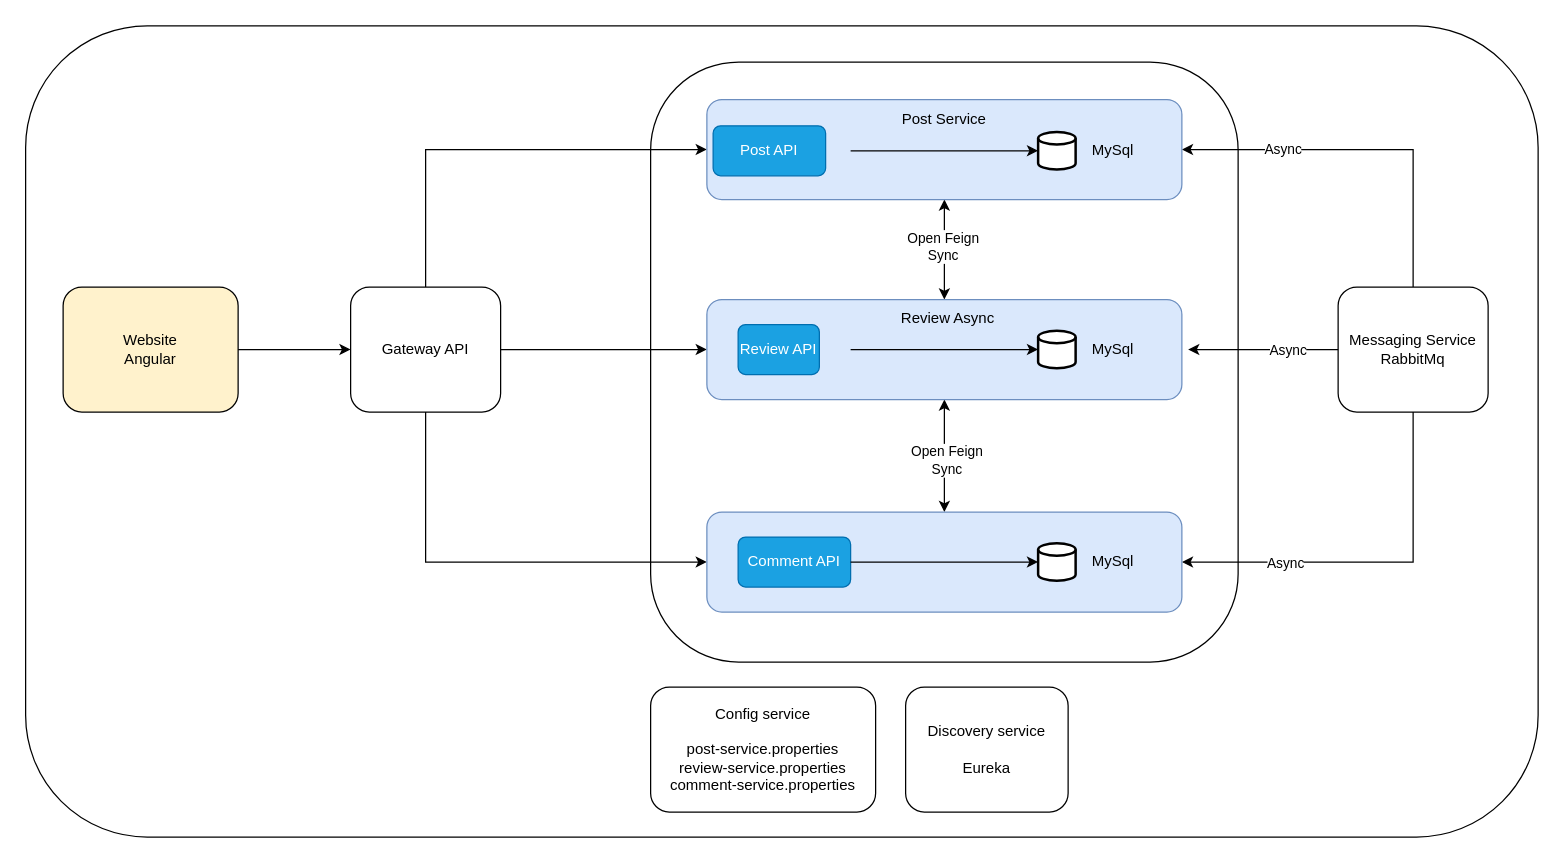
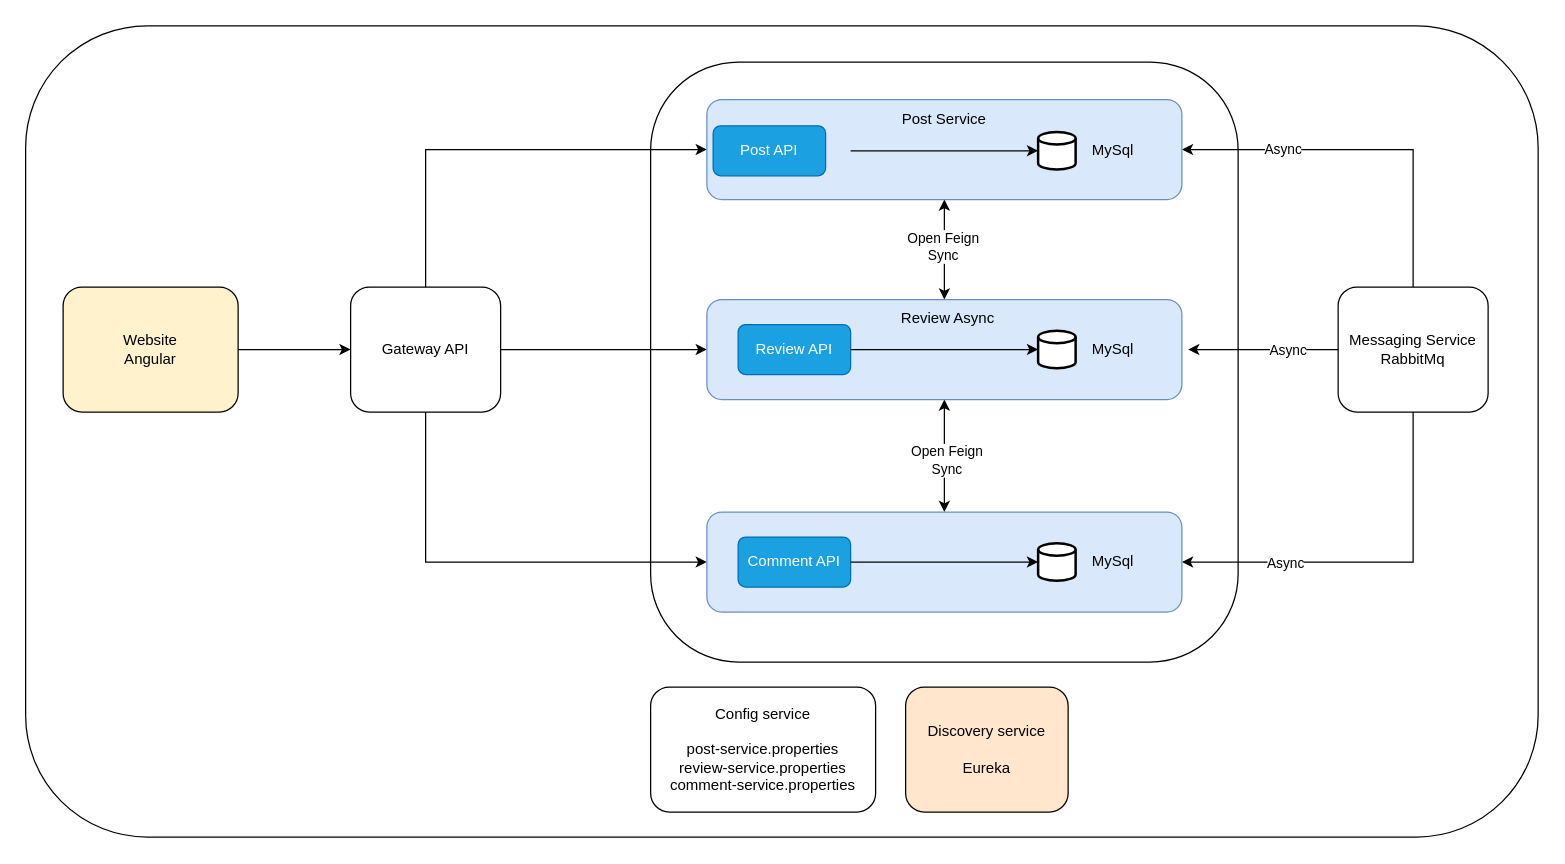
node "Review API": size 81x50 -> 113x50
node "Discovery service Eureka": fillcolor #ffffff -> #ffe6cc
